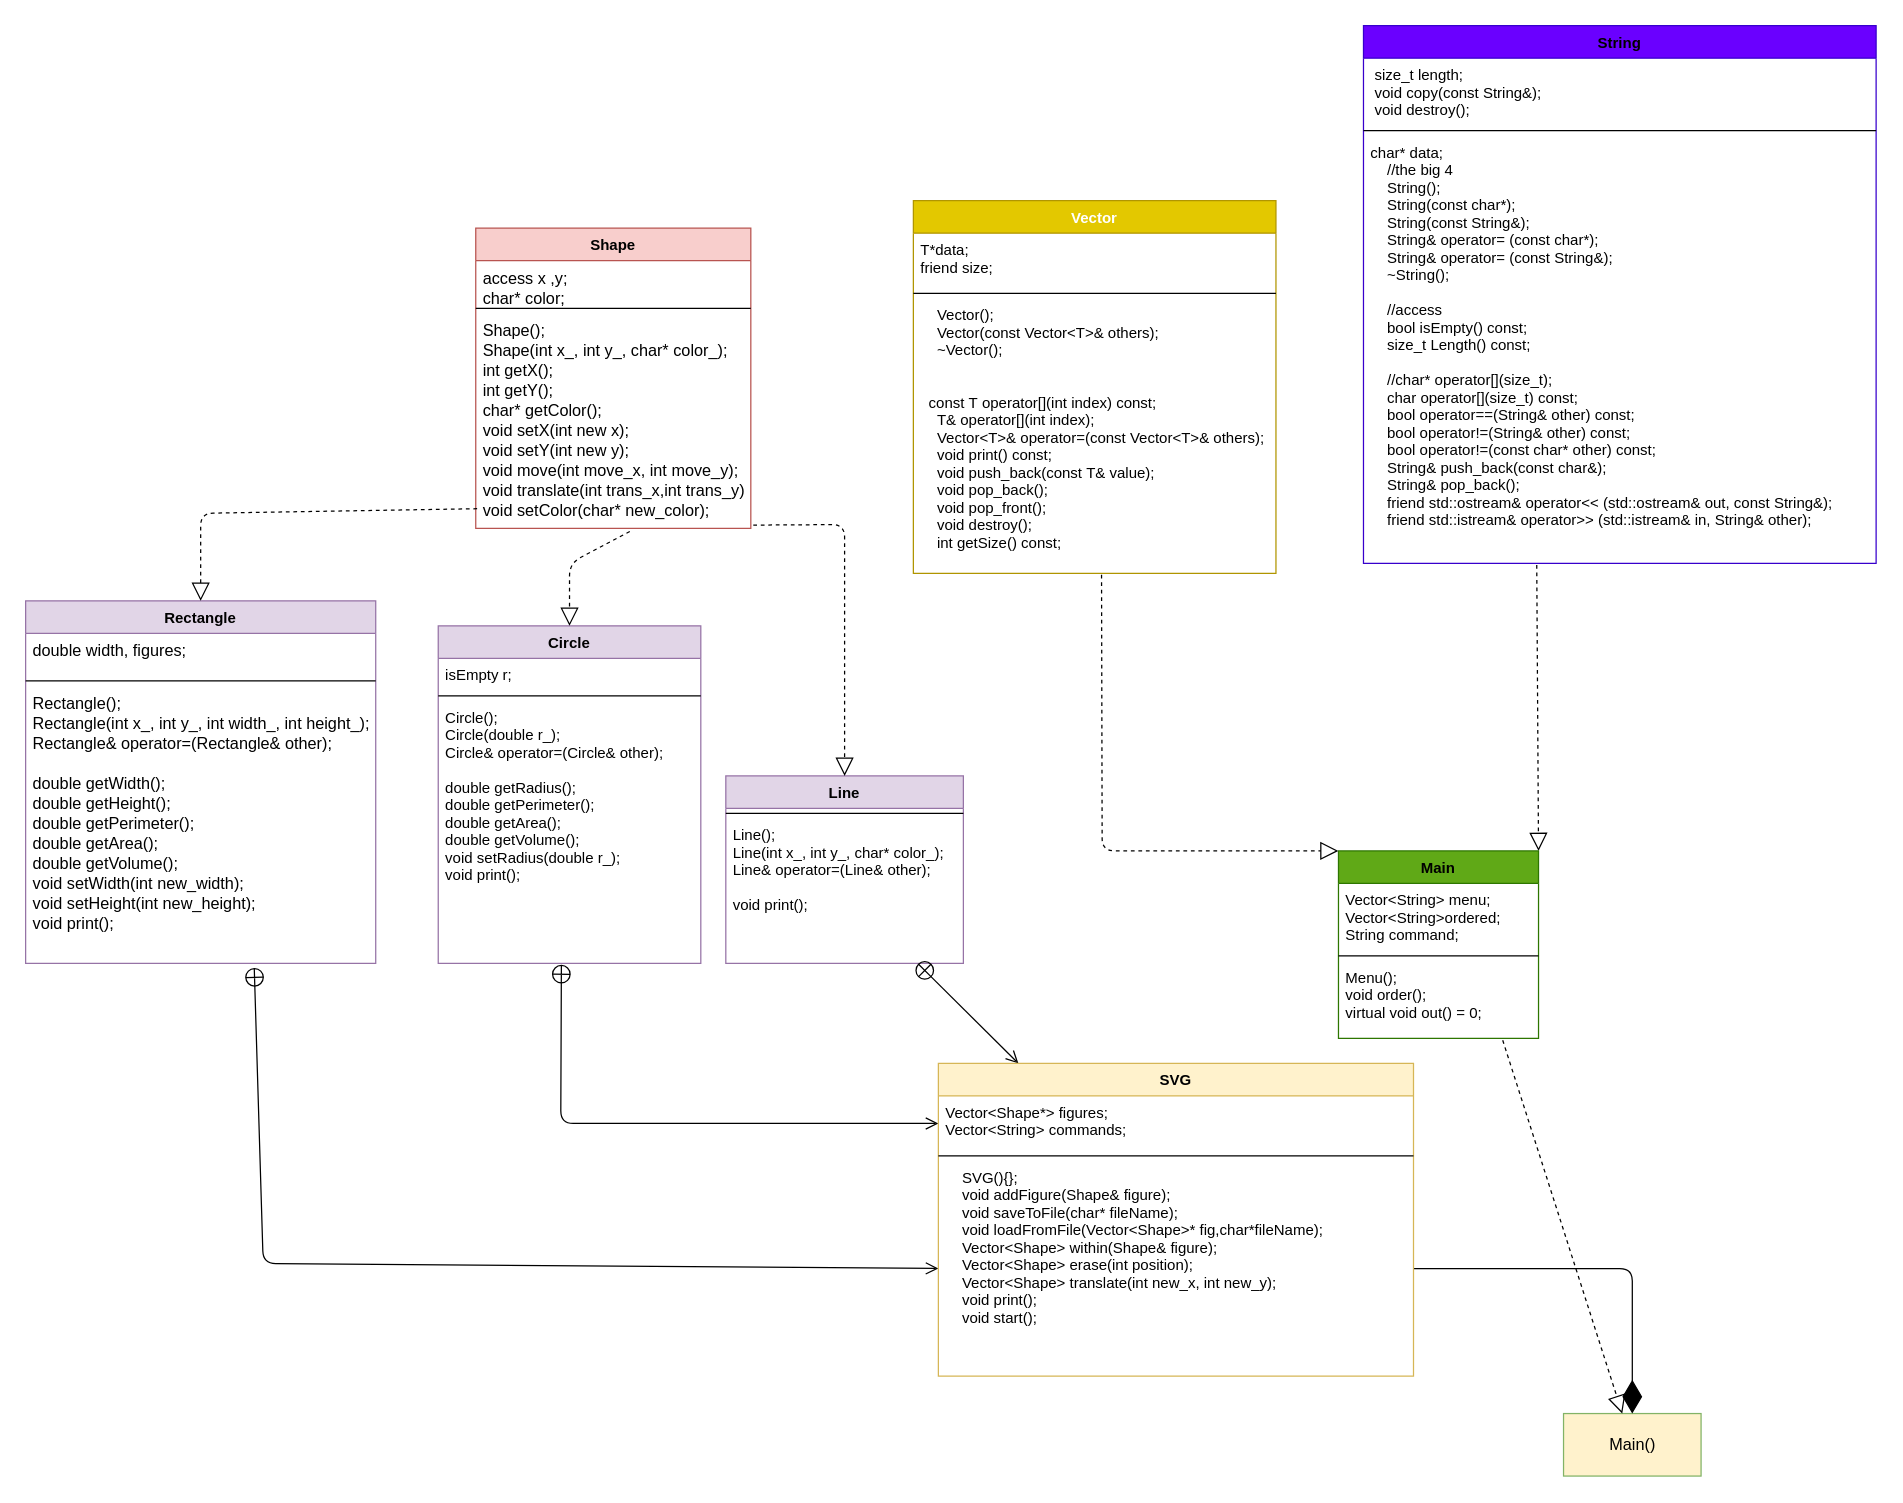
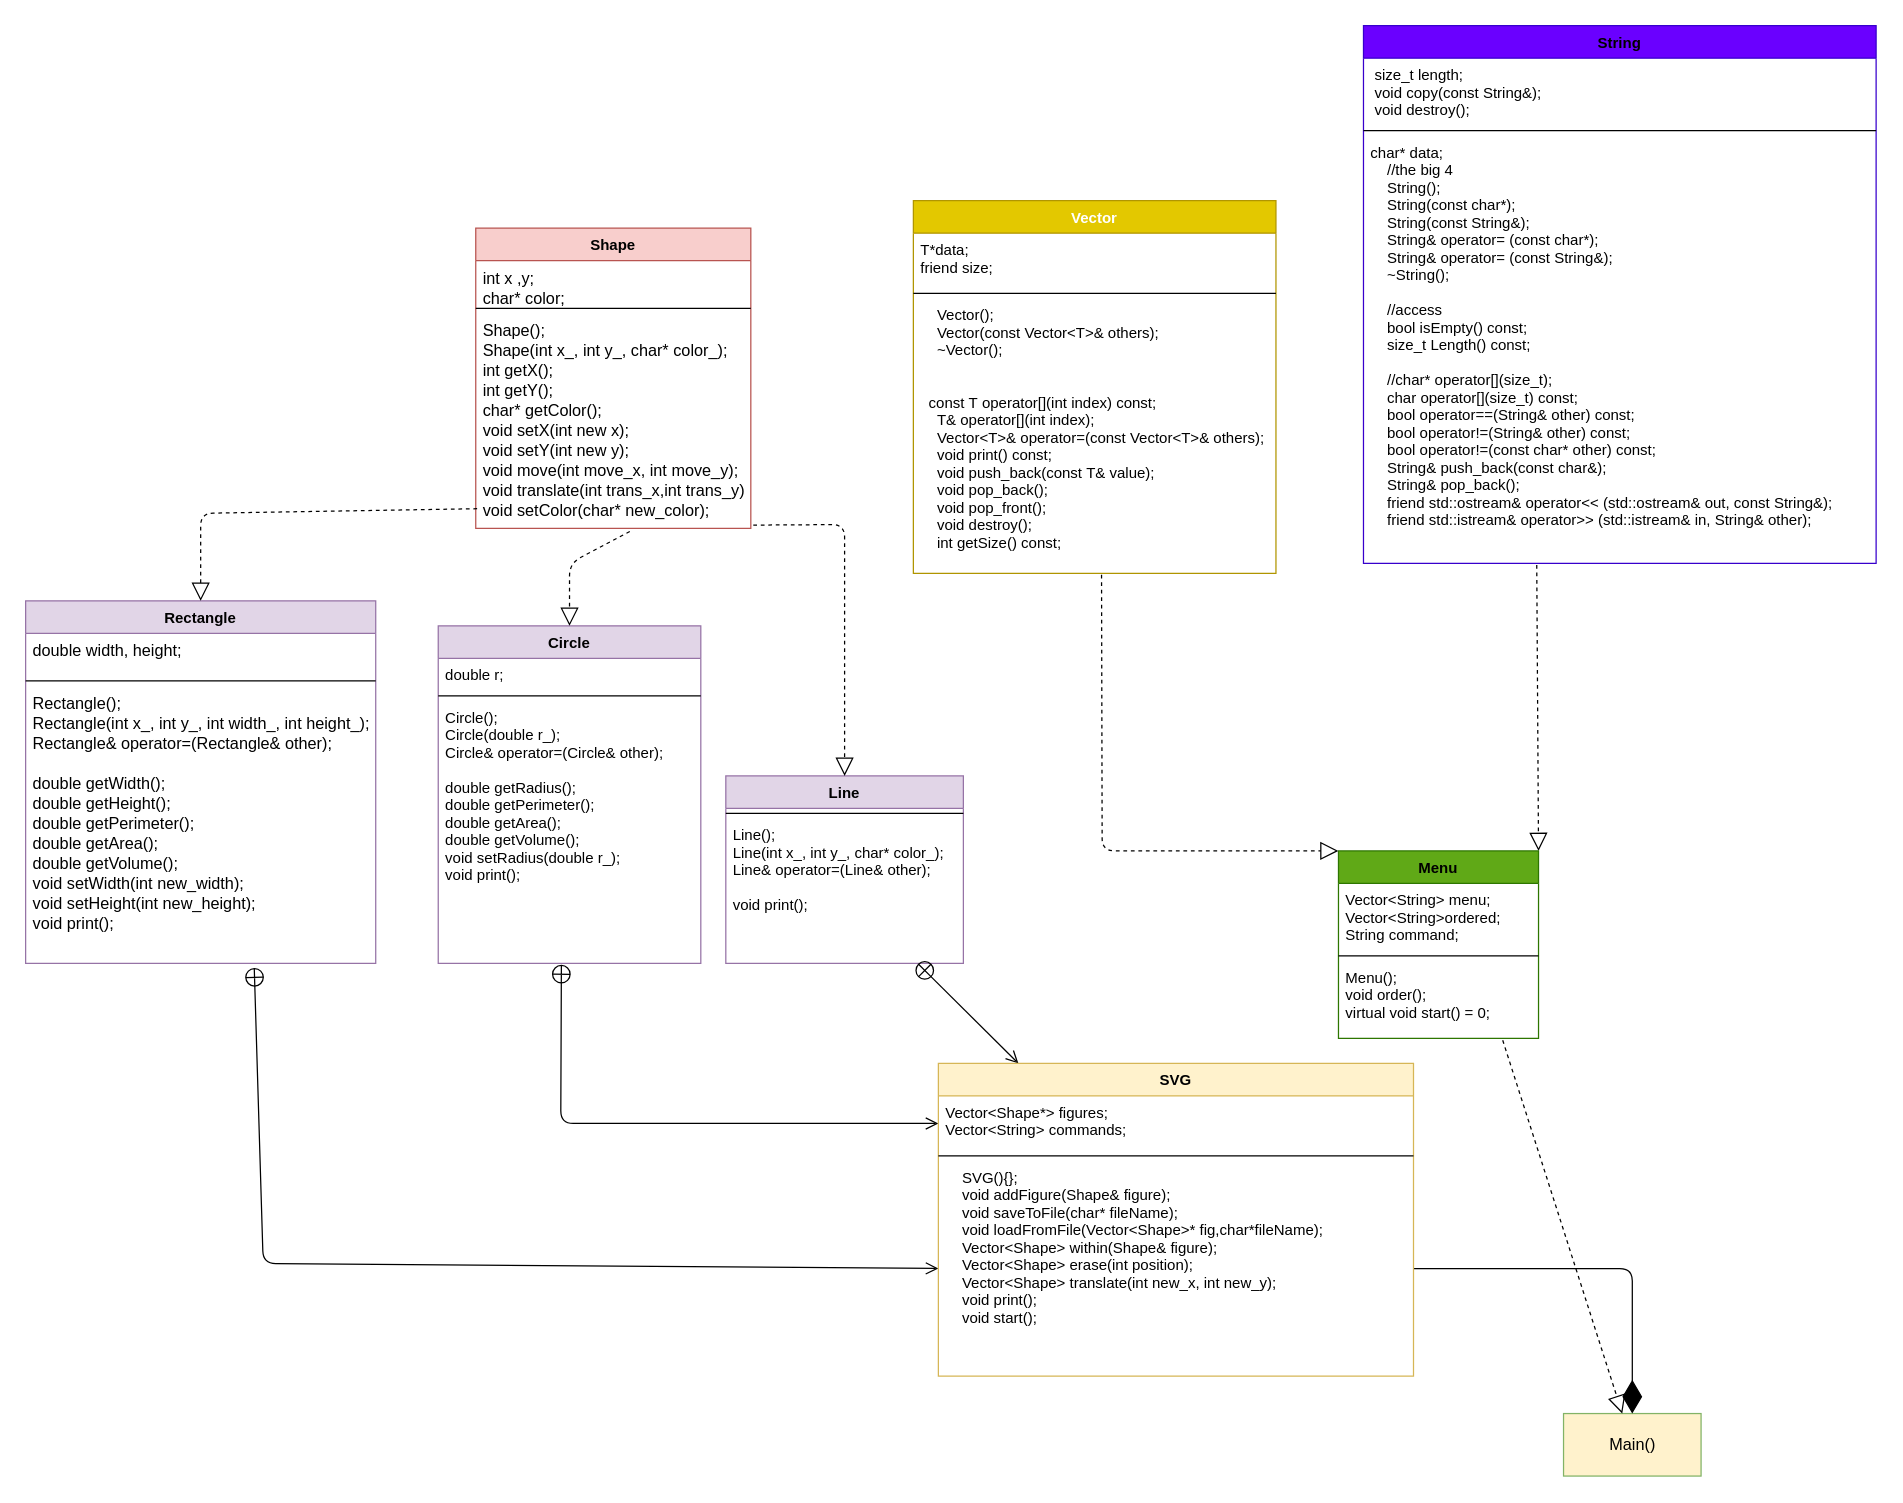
node "access x ,y; char* color;": label "access x ,y; char* color;" -> "int x ,y; char* color;"
node "double width, figures;": label "double width, figures;" -> "double width, height;"
node "isEmpty r;": label "isEmpty r;" -> "double r;"
node "Main": label "Main" -> "Menu"
node "Menu(); void order(); virtual void out() = 0;": label "Menu(); void order(); virtual void out() = 0;" -> "Menu(); void order(); virtual void start() = 0;"
